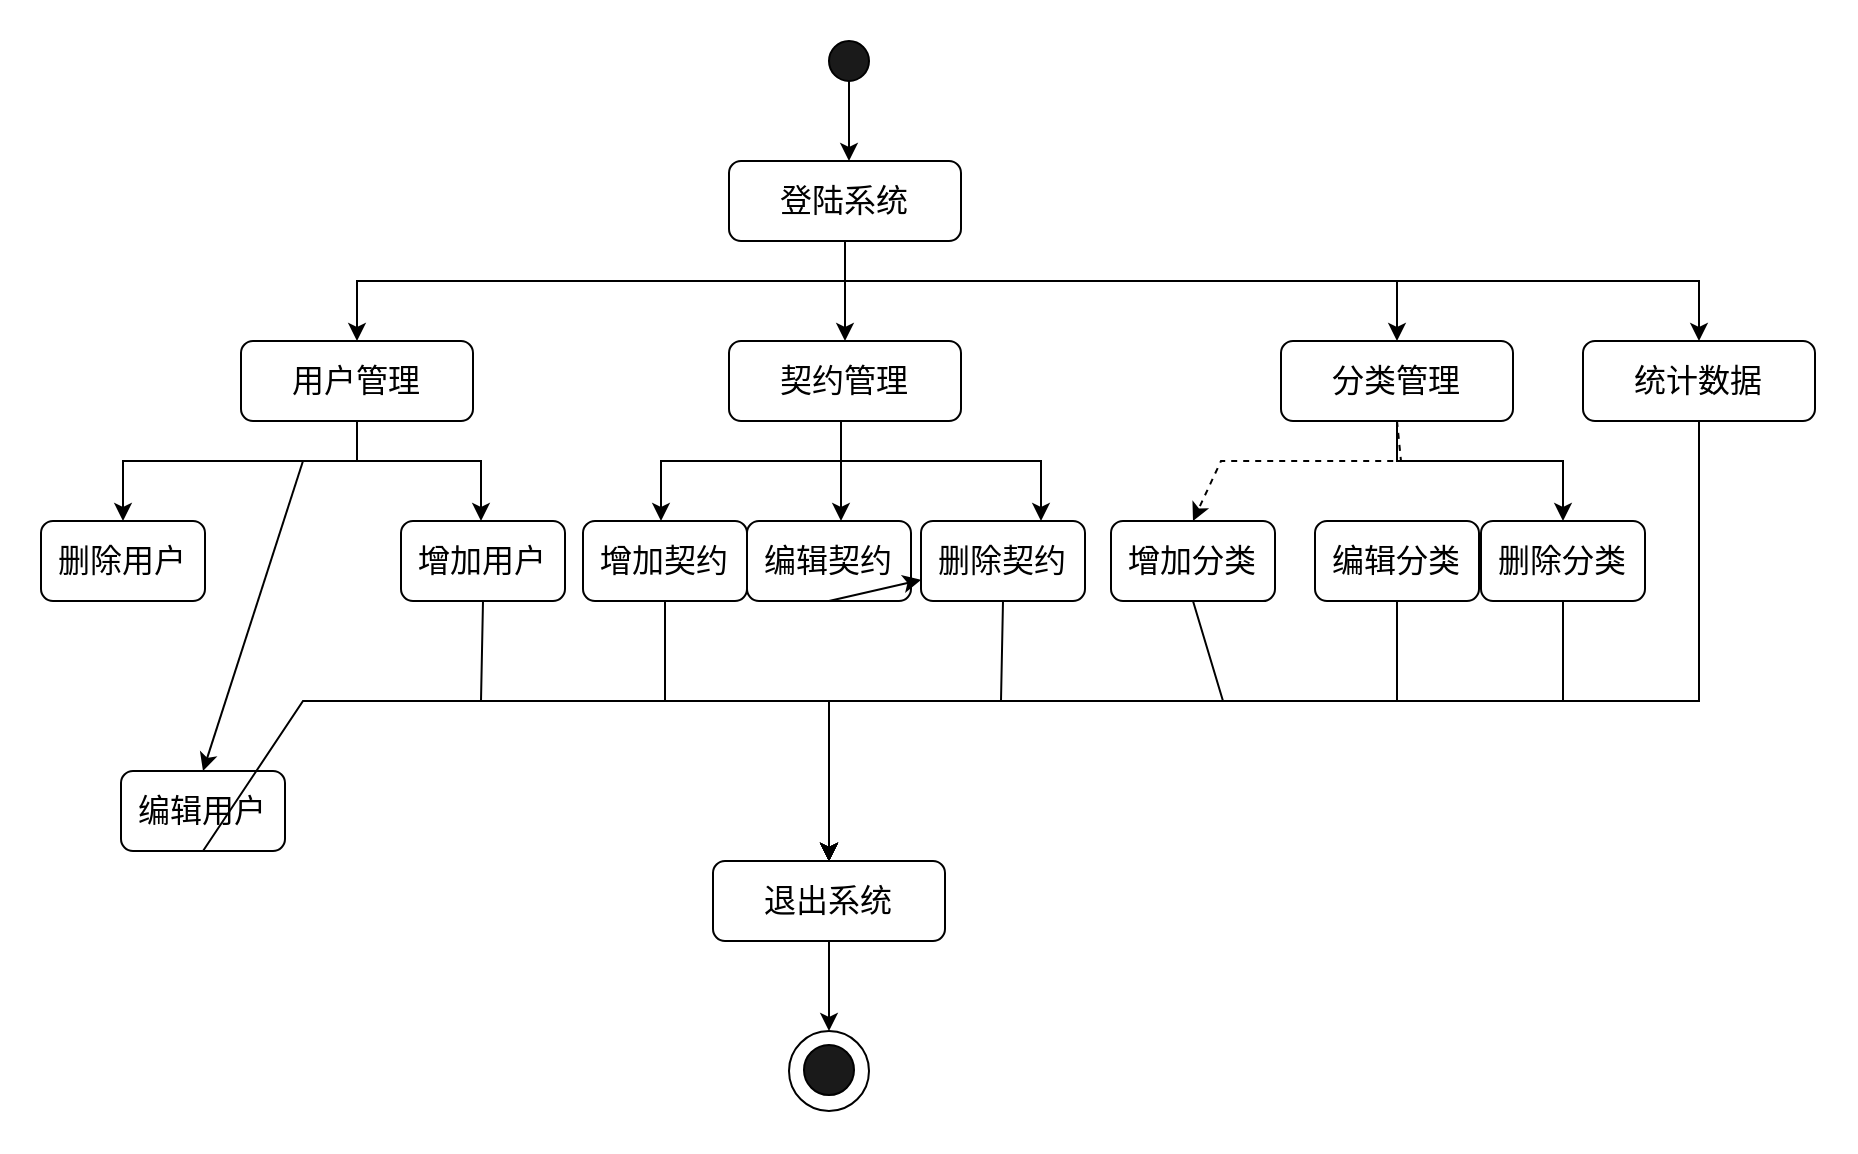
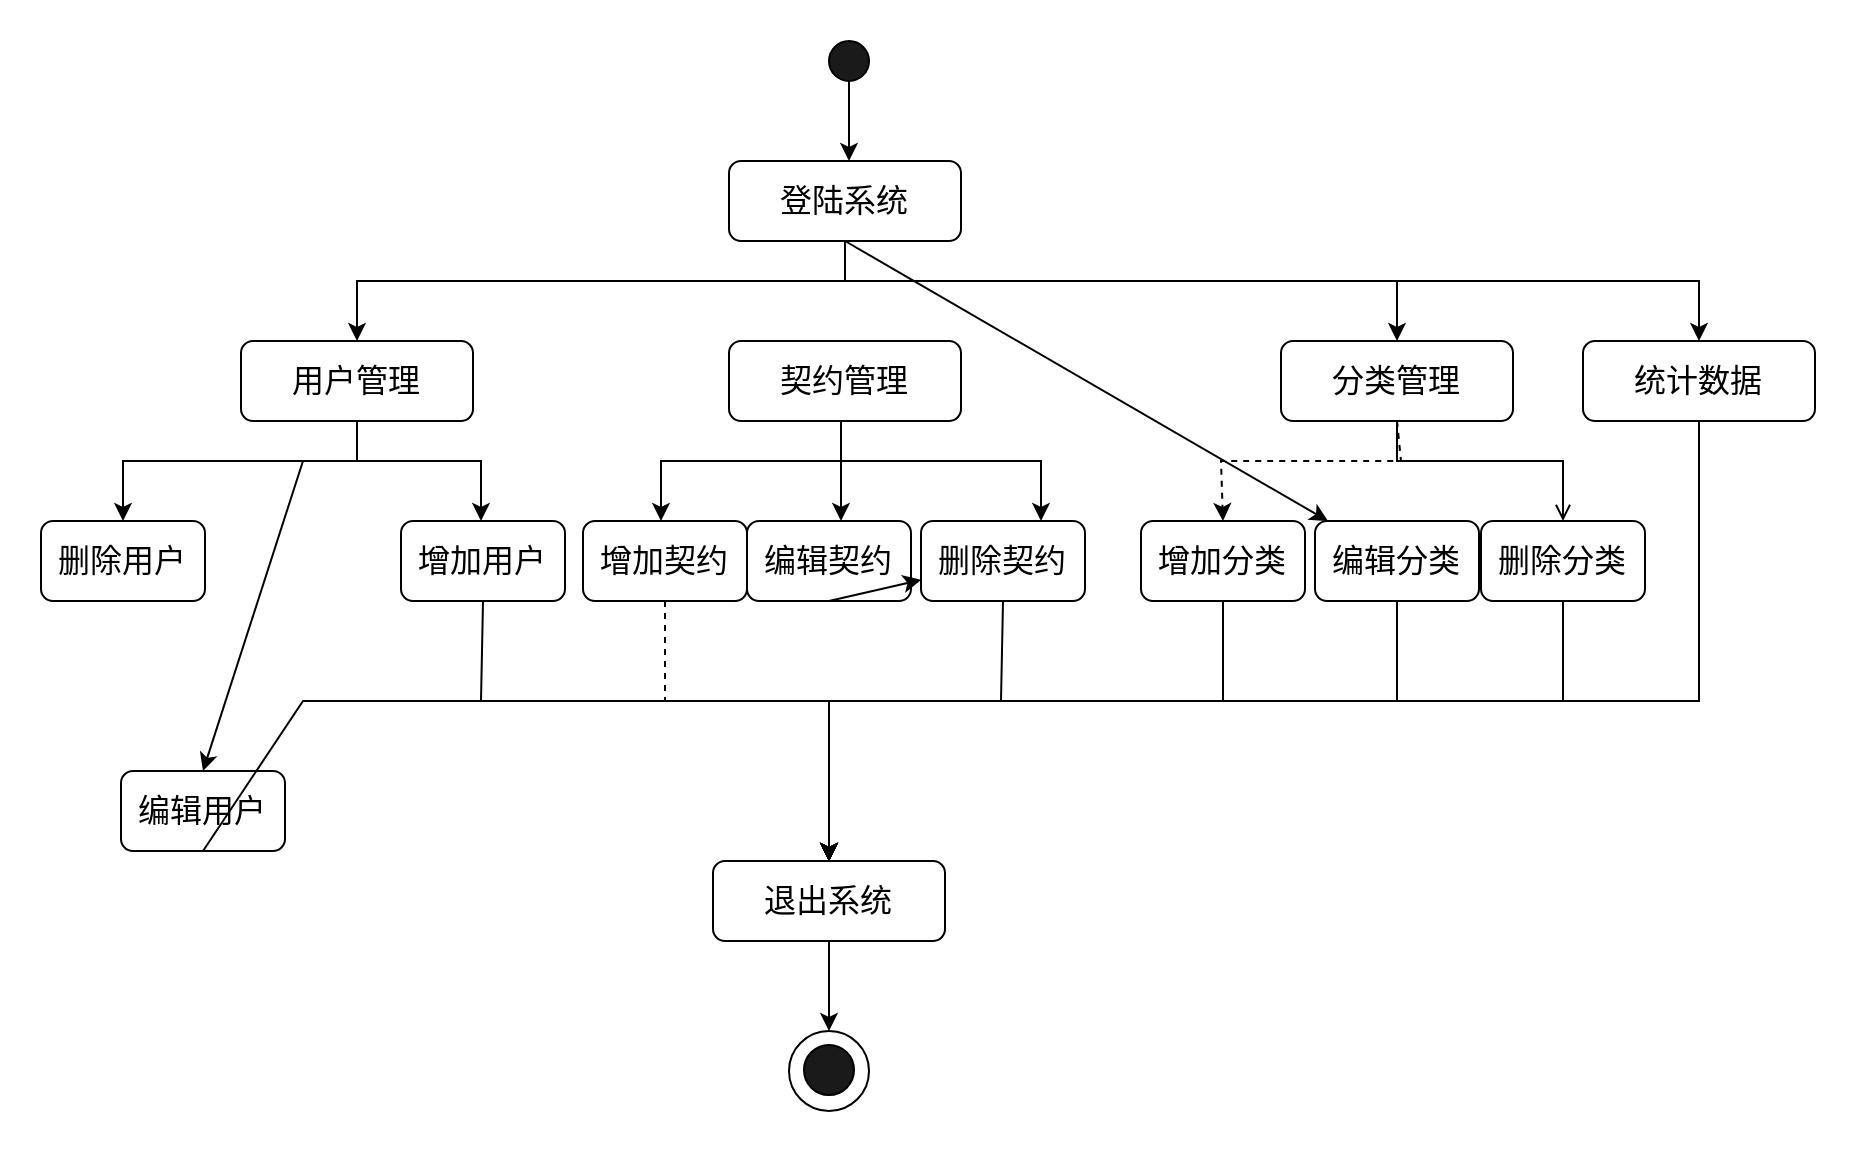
edge "登陆系统" -> "契约管理": now "登陆系统" -> "编辑分类"
edge "分类管理" -> "删除分类": arrowhead classic -> open
node "增加分类": moved (1193, 561) -> (1223, 561)
edge "增加契约" -> "退出系统": style solid -> dashed
